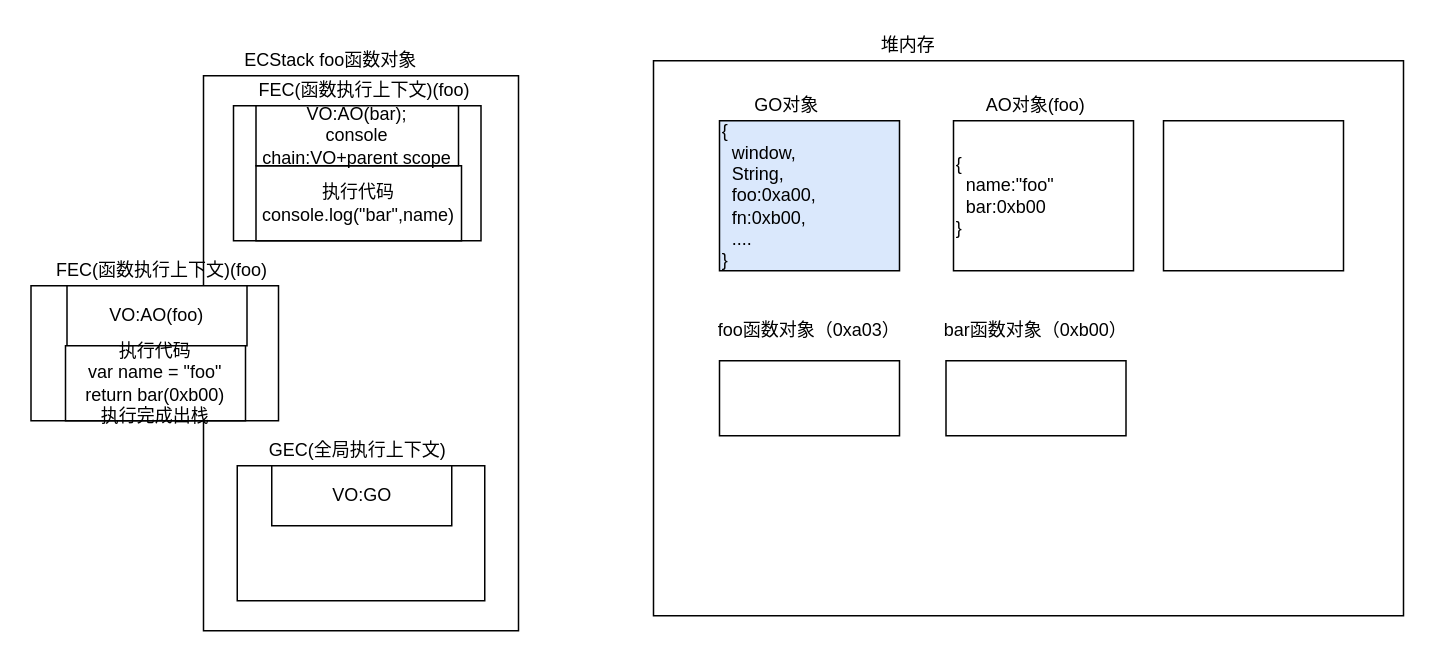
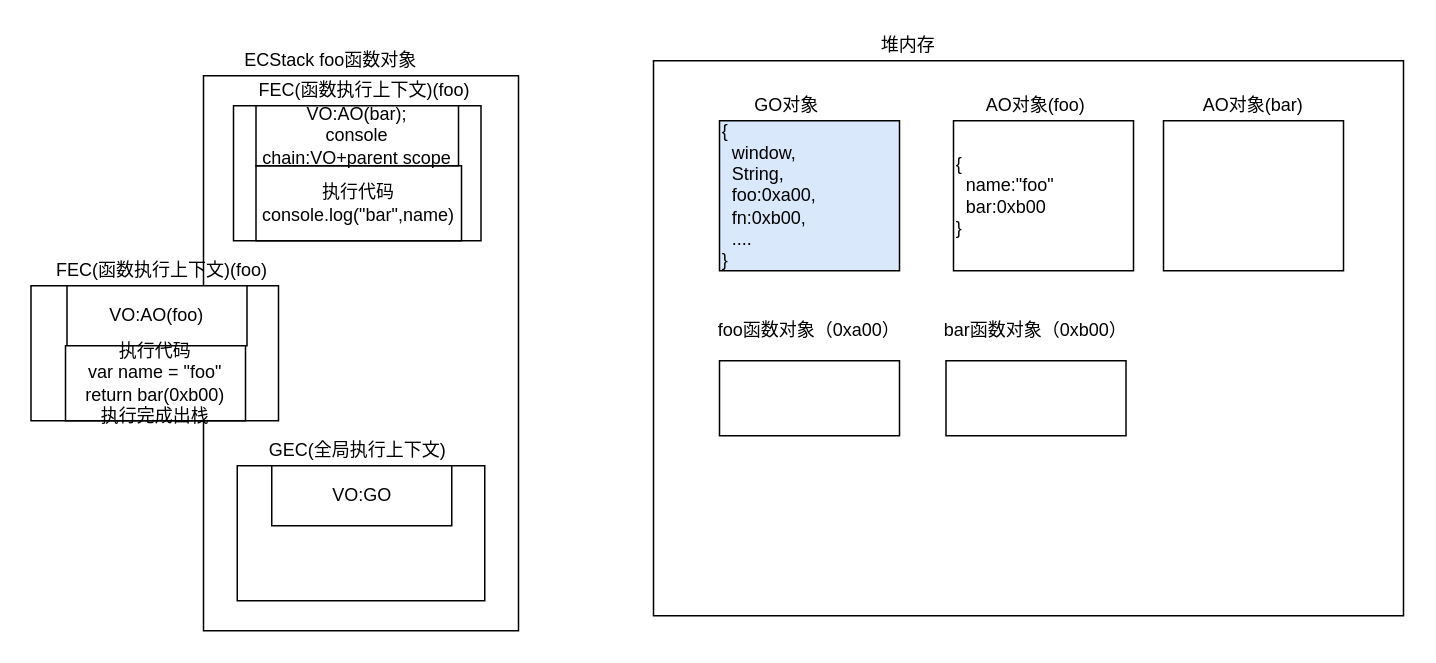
node "AO对象(bar)": added
node "foo函数对象（0xa03）": label "foo函数对象（0xa03）" -> "foo函数对象（0xa00）"
